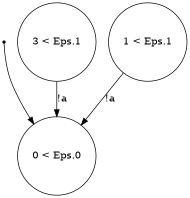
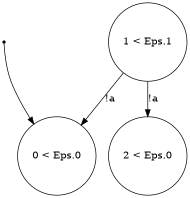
node "3 < Eps.1": removed
node "2 < Eps.0": added
